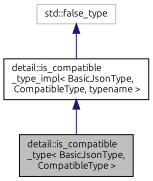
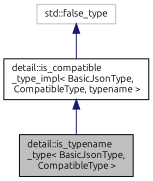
node "detail::is_compatible _type< BasicJsonType, CompatibleType >": label "detail::is_compatible _type< BasicJsonType, CompatibleType >" -> "detail::is_typename _type< BasicJsonType, CompatibleType >"
